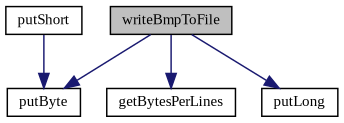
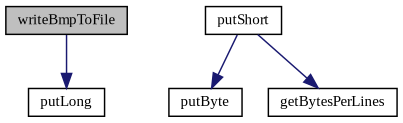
edge "writeBmpToFile" -> "getBytesPerLines": now "putShort" -> "getBytesPerLines"
edge "writeBmpToFile" -> "putByte": removed
